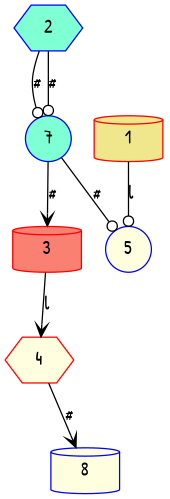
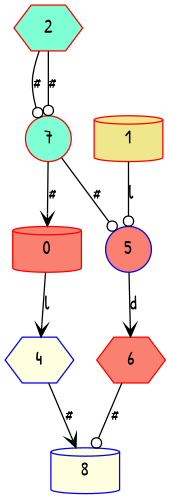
node "2": color blue -> red
node "7": color blue -> red
node "3": label "3" -> "0"
node "5": fillcolor lightyellow -> salmon
node "4": color red -> blue
node "6": added
